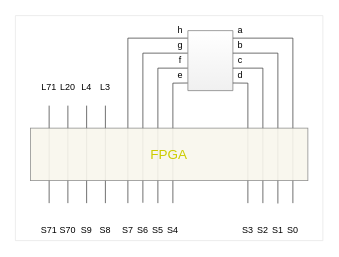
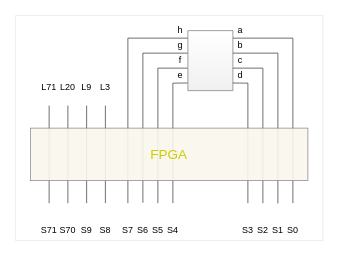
node "L4": label "L4" -> "L9"
